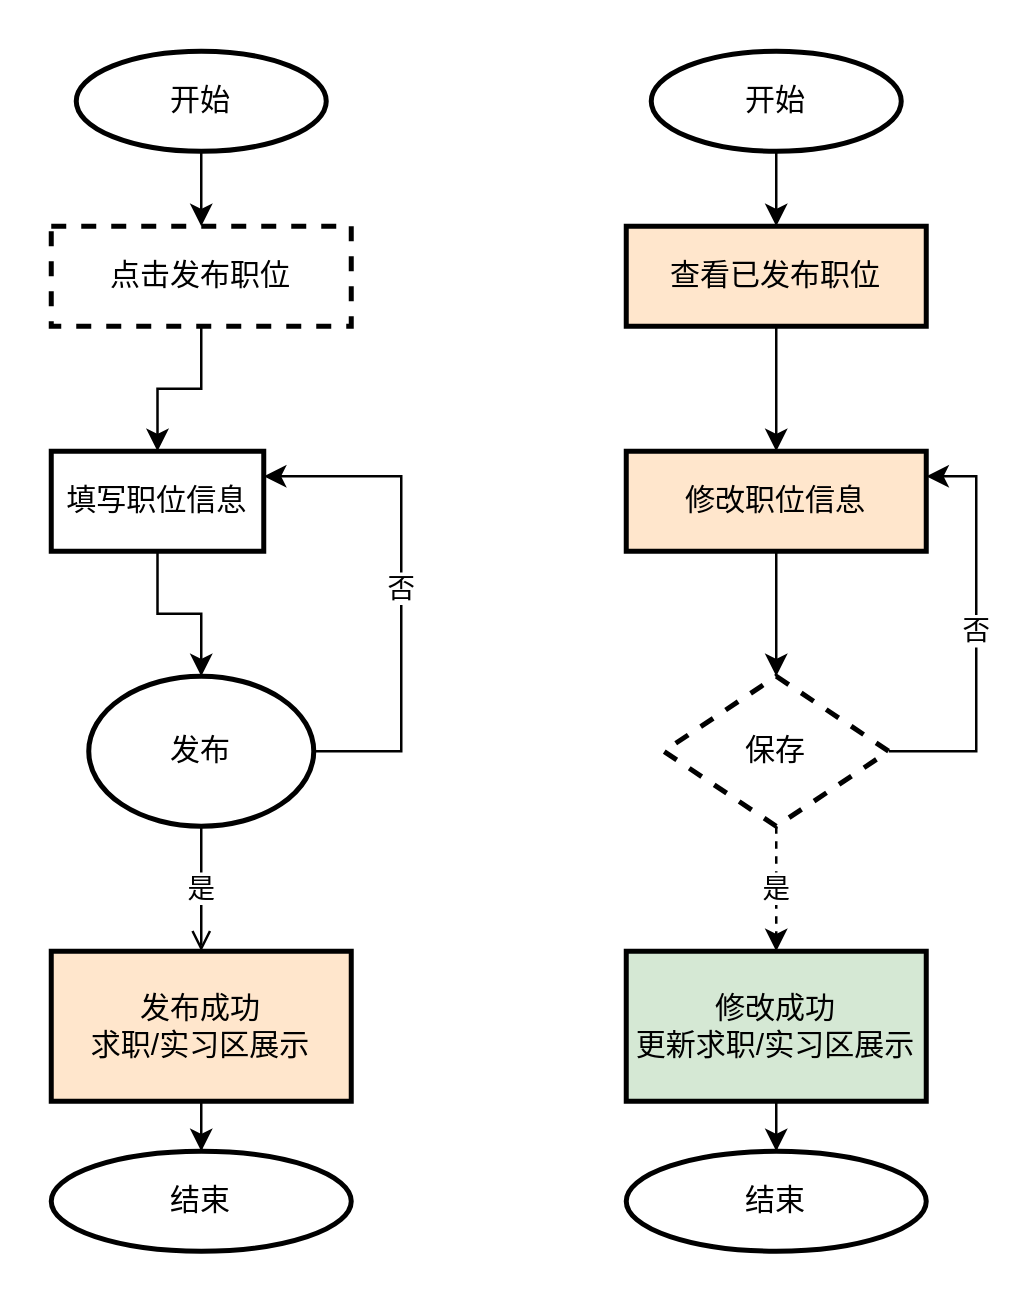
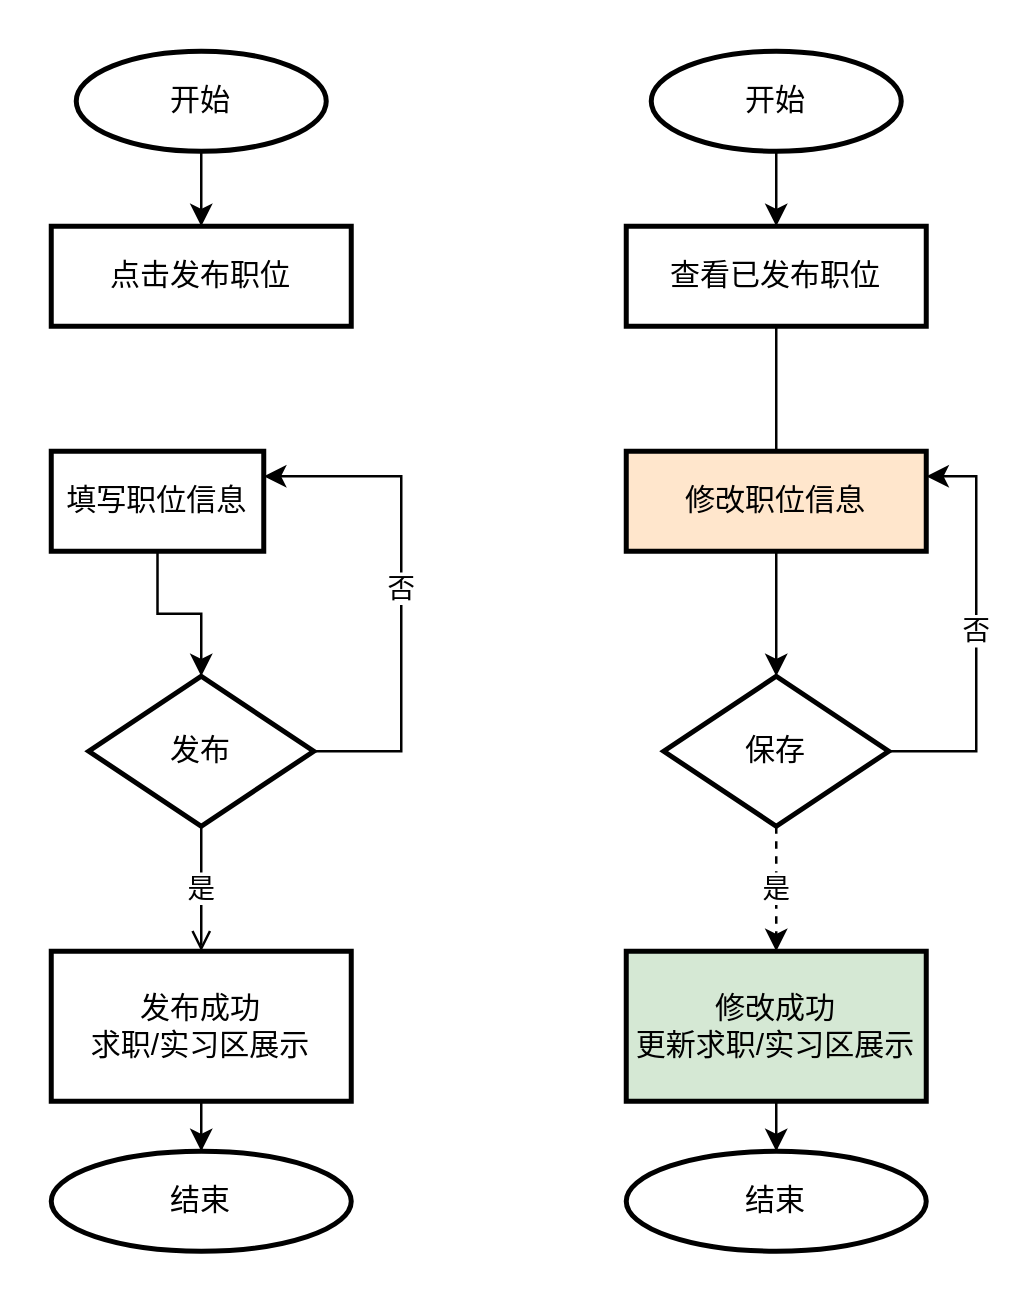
node "点击发布职位": style dashed -> solid
node "查看已发布职位": fillcolor #ffe6cc -> #ffffff
edge "点击发布职位" -> "填写职位信息": removed
edge "查看已发布职位" -> "修改职位信息": arrowhead classic -> none
node "发布": shape ellipse -> diamond
node "保存": style dashed -> solid
node "发布成功 求职/实习区展示": fillcolor #ffe6cc -> #ffffff
